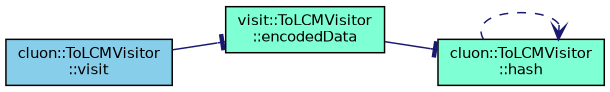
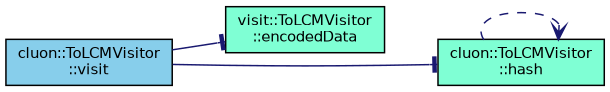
edge "visit::ToLCMVisitor ::encodedData" -> "cluon::ToLCMVisitor ::hash": now "cluon::ToLCMVisitor ::visit" -> "cluon::ToLCMVisitor ::hash"
